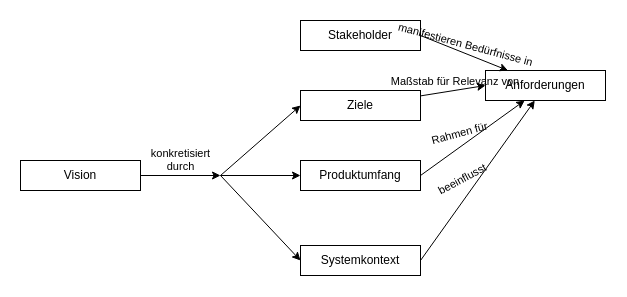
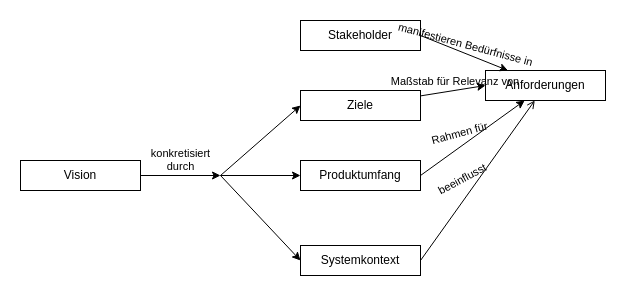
edge "Systemkontext" -> "Anforderungen": arrowhead classic -> open
